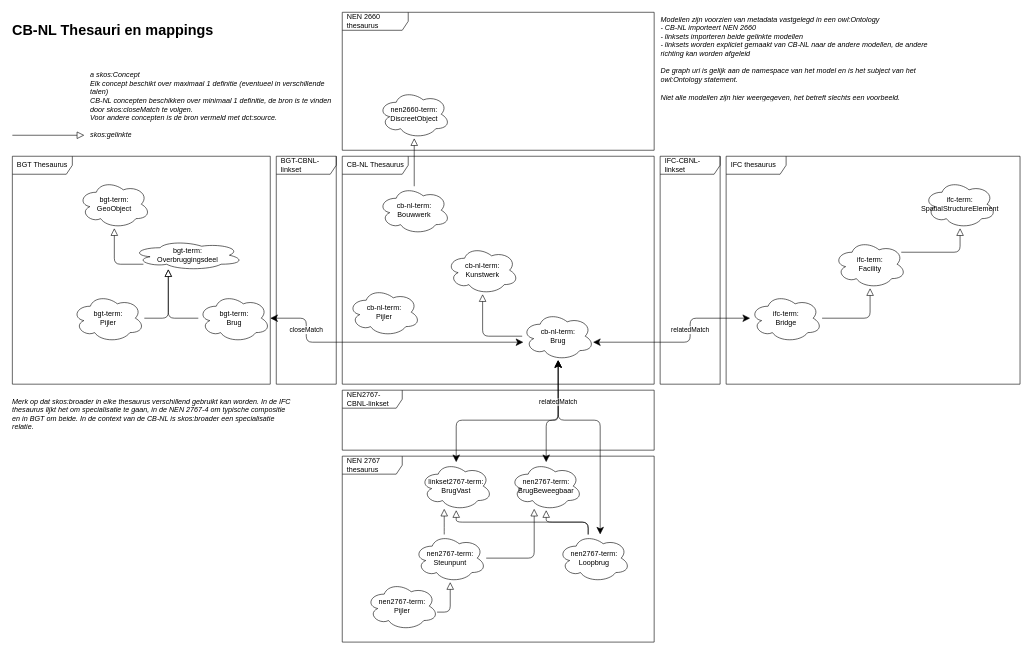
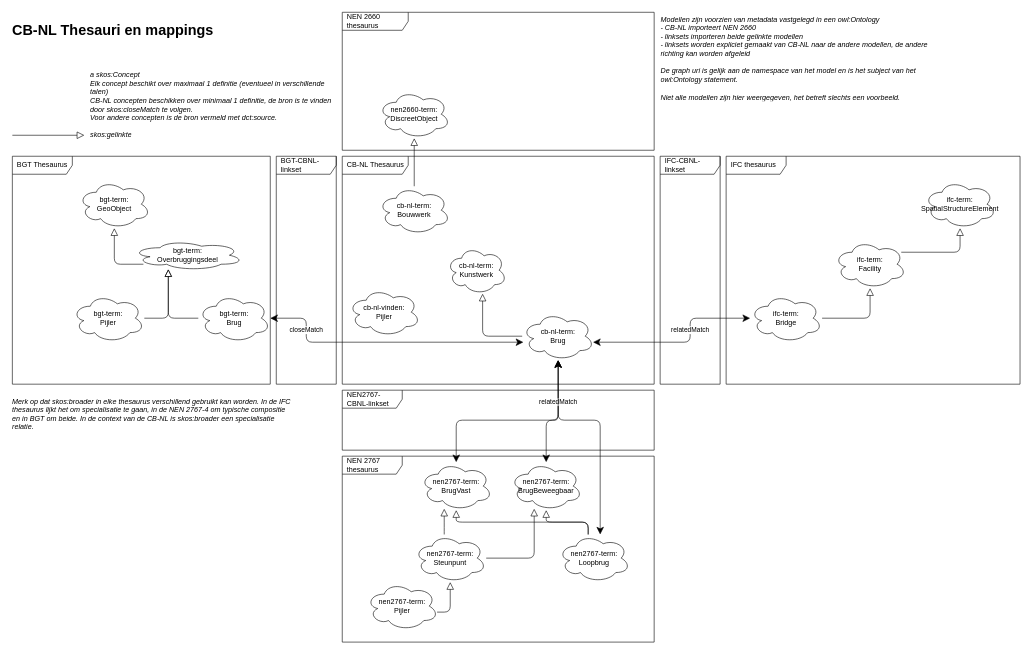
node "cb-nl-term: Kunstwerk": size 72x48 -> 60x48
node "cb-nl-term: Pijler": label "cb-nl-term: Pijler" -> "cb-nl-vinden: Pijler"
node "linkset2767-term: BrugVast": label "linkset2767-term: BrugVast" -> "nen2767-term: BrugVast"
